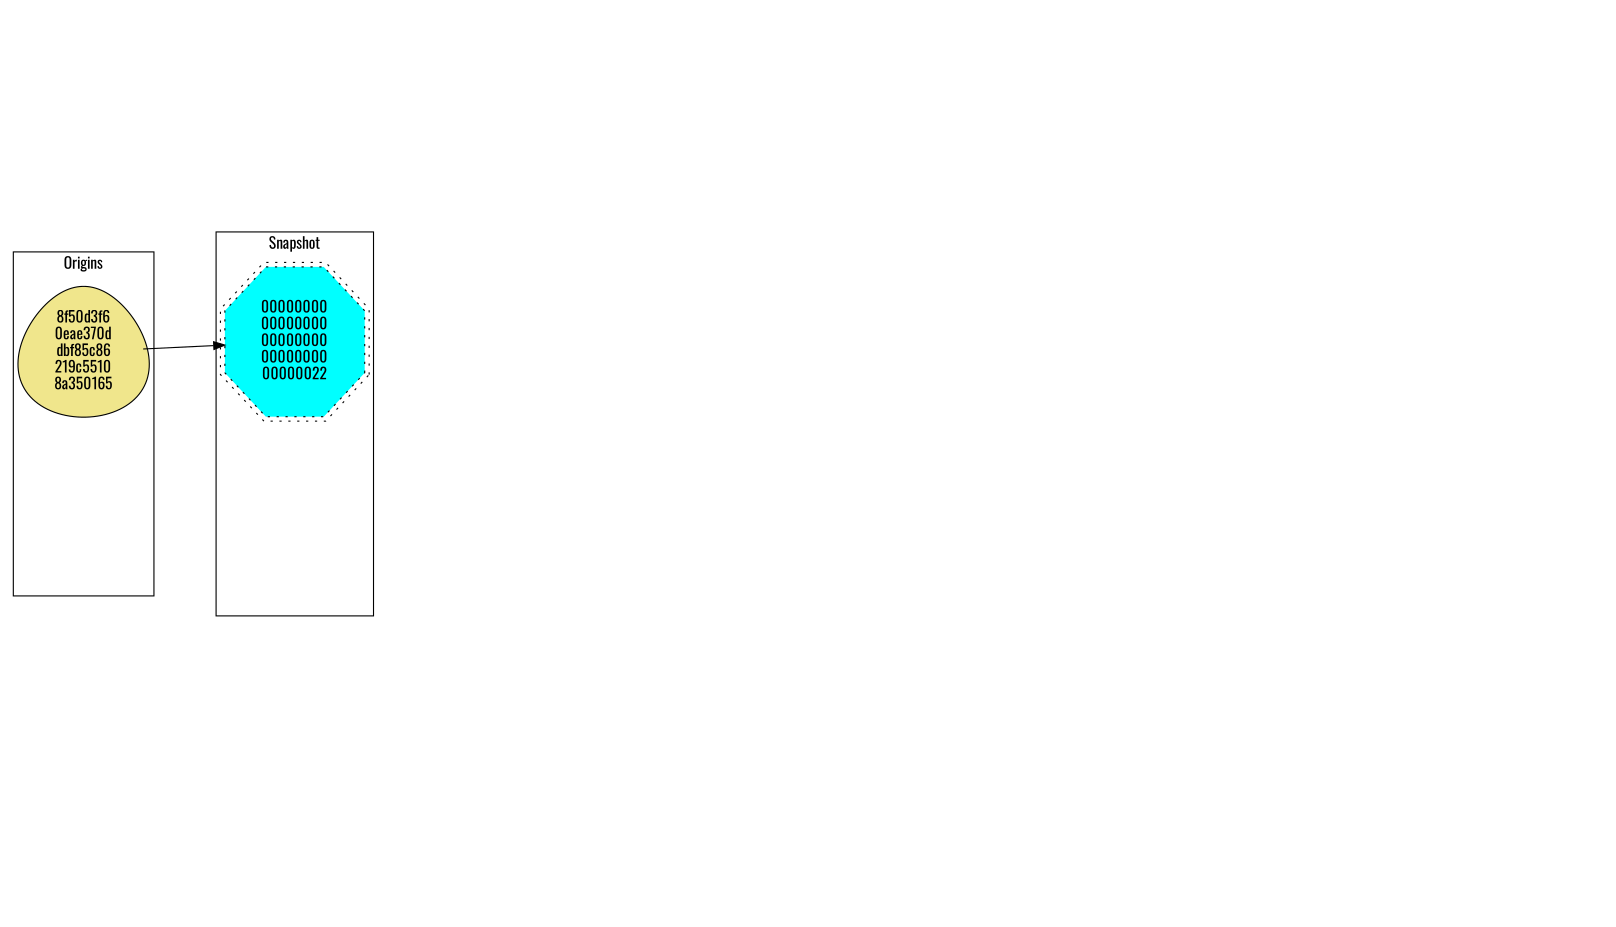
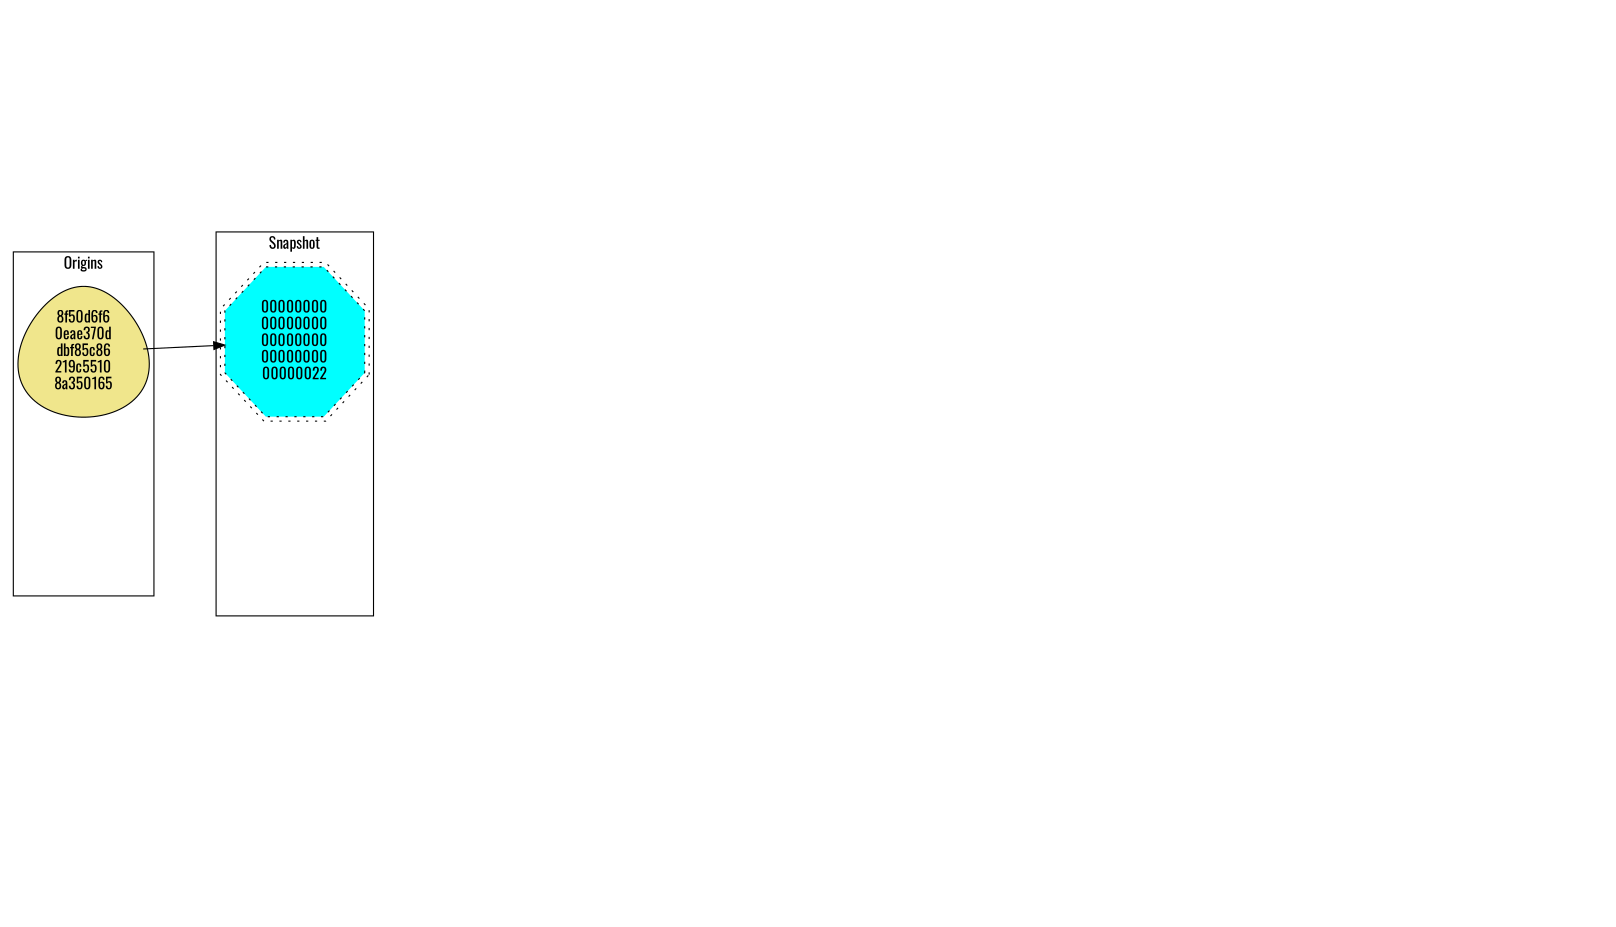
node "8f50d3f6 0eae370d dbf85c86 219c5510 8a350165": label "8f50d3f6 0eae370d dbf85c86 219c5510 8a350165" -> "8f50d6f6 0eae370d dbf85c86 219c5510 8a350165"
